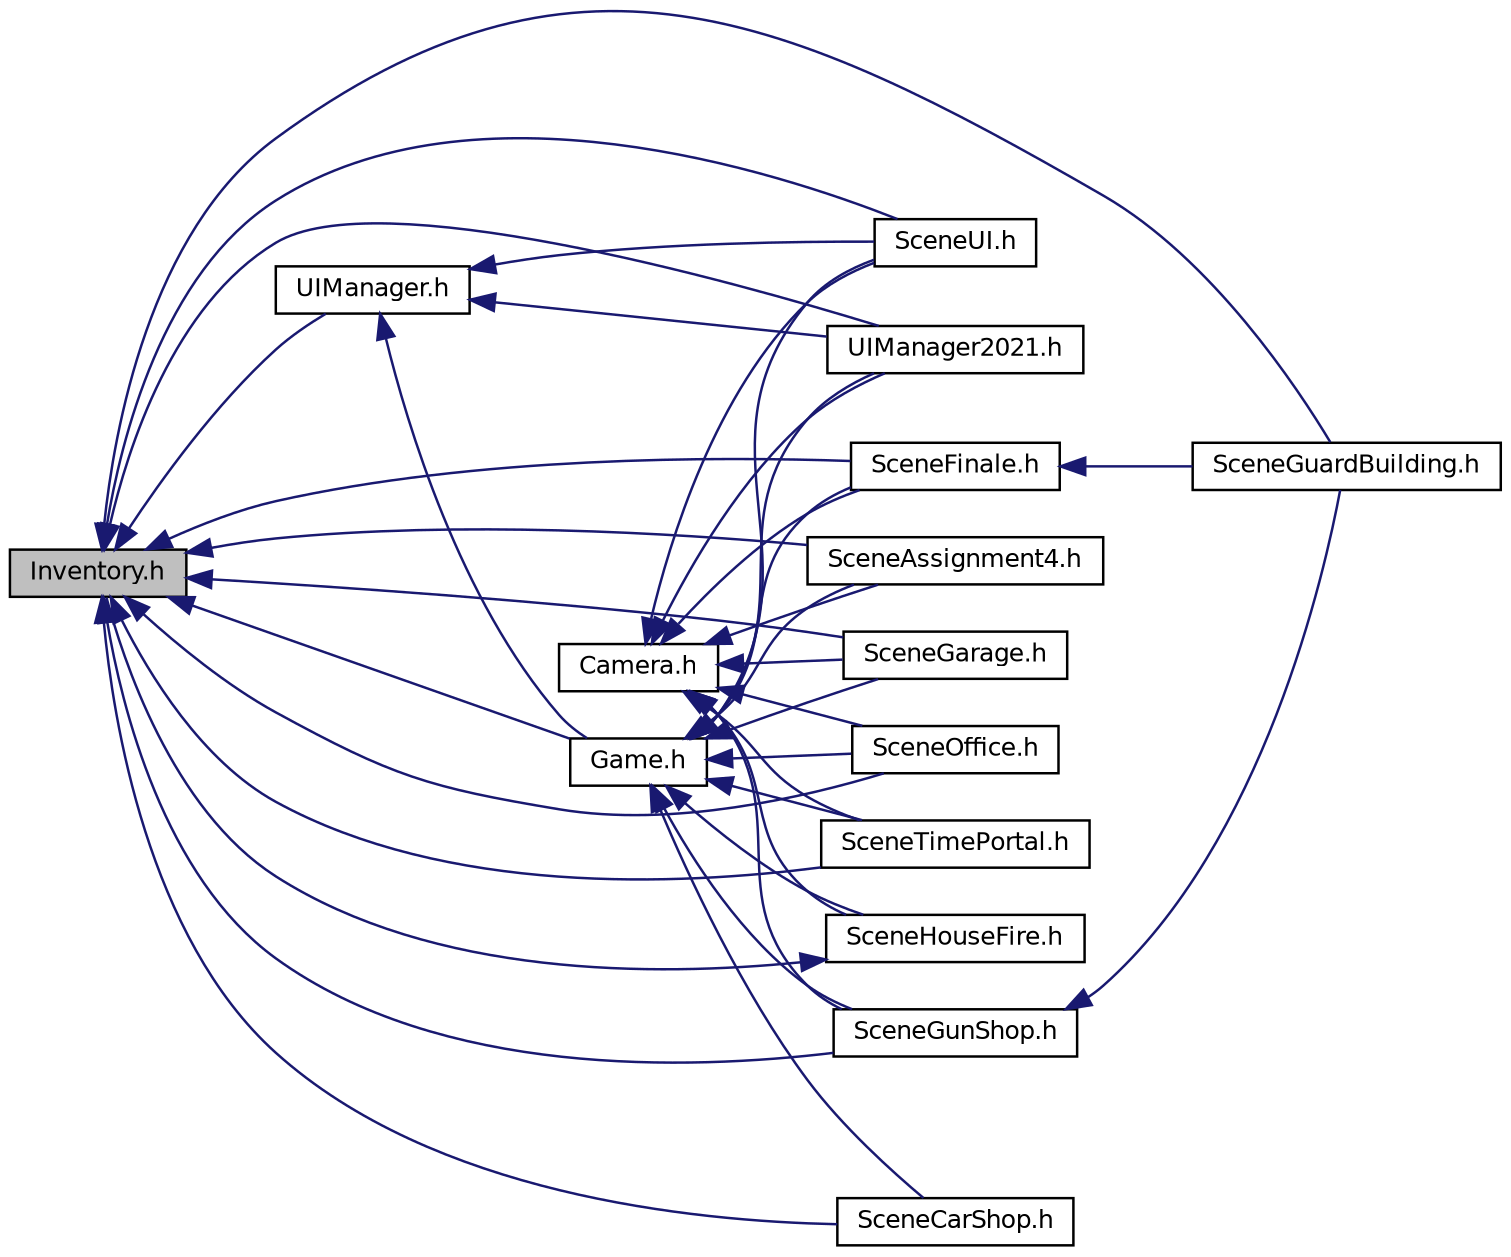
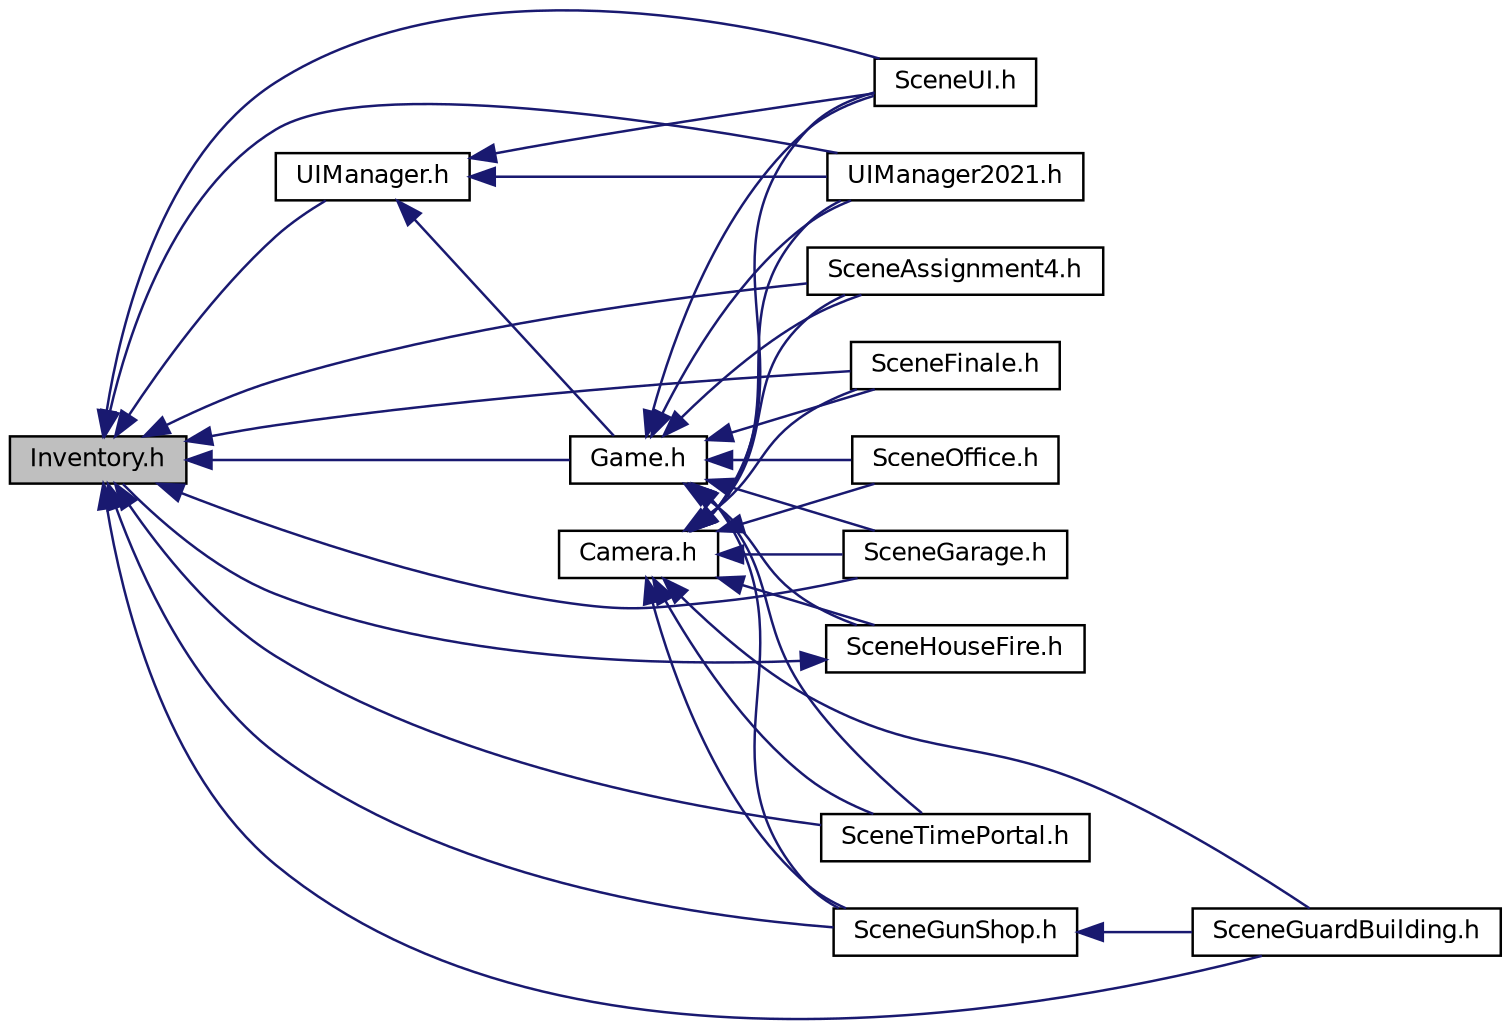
edge "SceneGuardBuilding.h" -> "SceneFinale.h": now "SceneGuardBuilding.h" -> "Camera.h"
edge "SceneOffice.h" -> "Inventory.h": removed
node "SceneCarShop.h": removed
